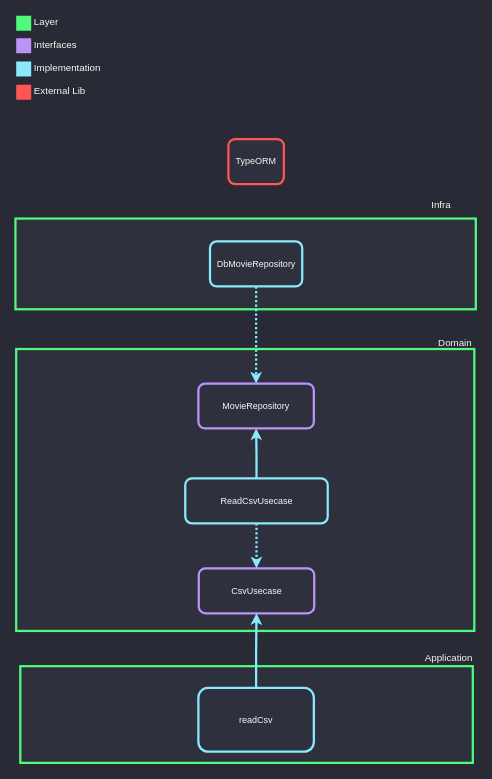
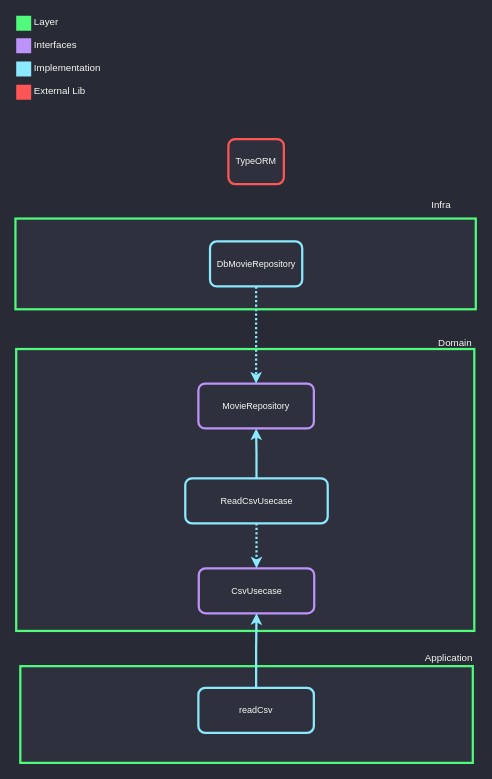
node "readCsv": size 116x64 -> 116x45
